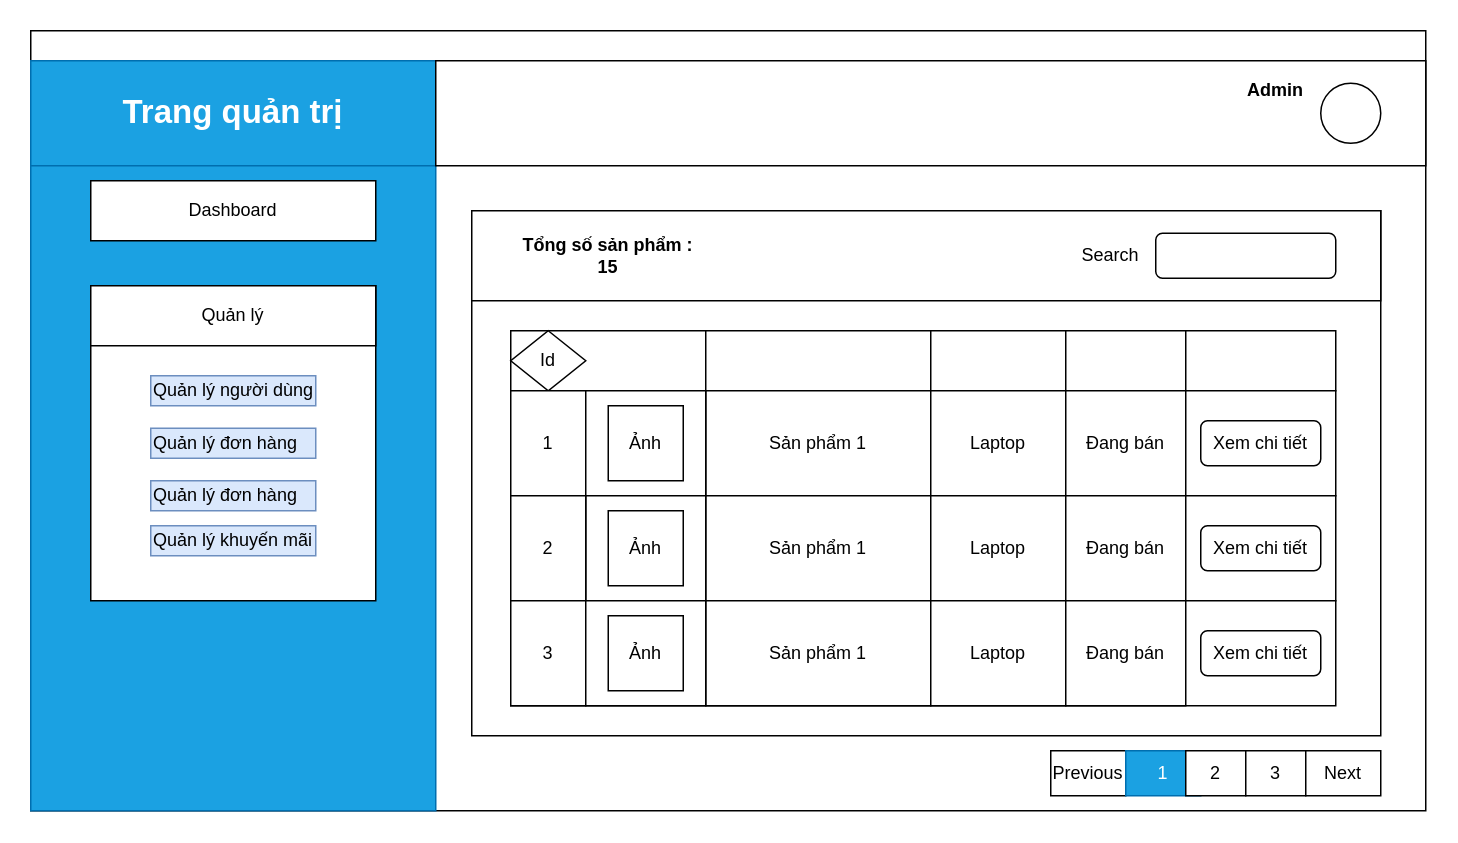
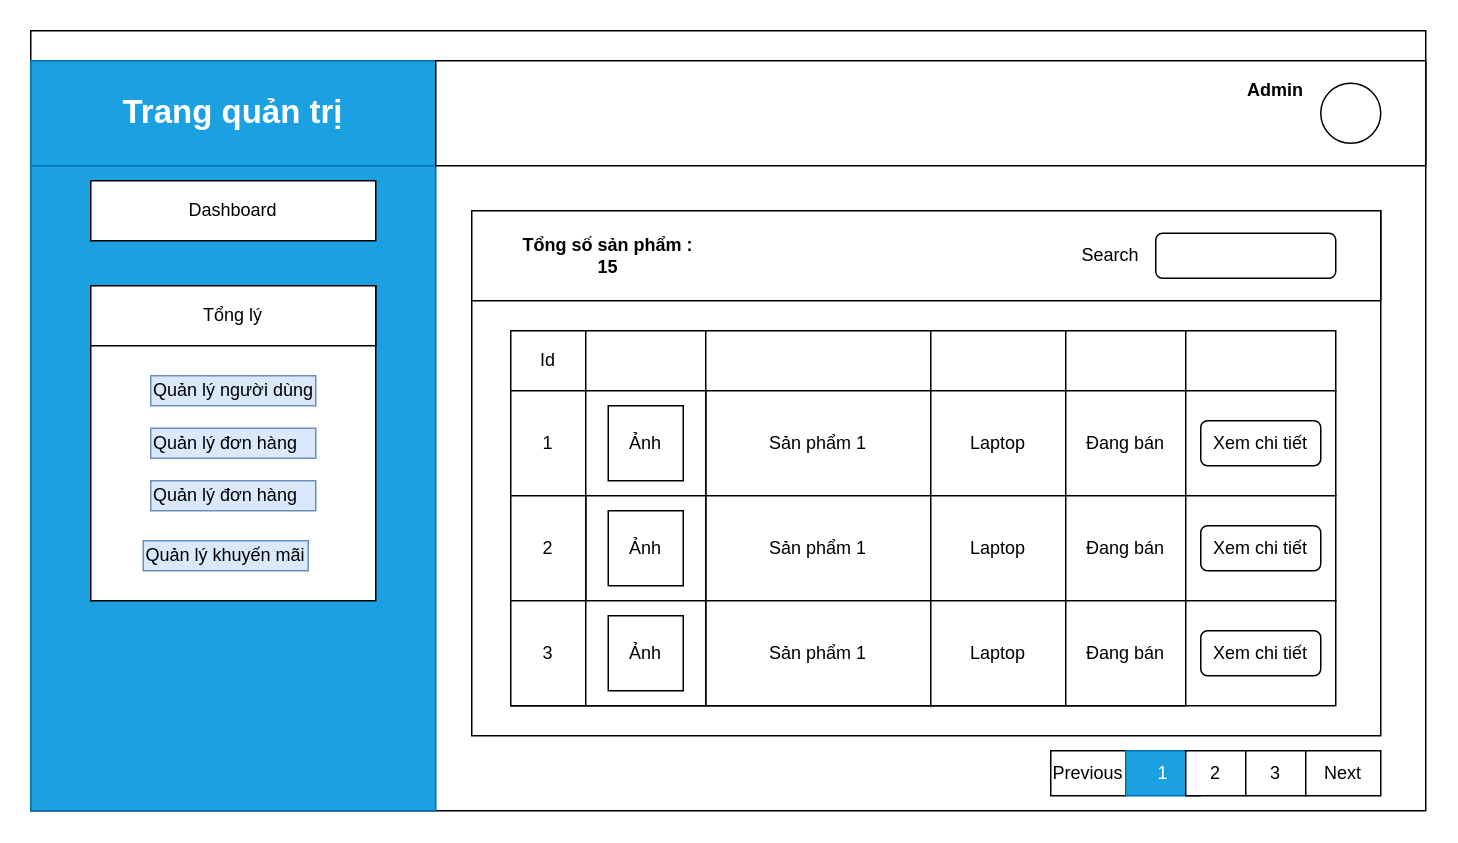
node "Quản lý": label "Quản lý" -> "Tổng lý"
node "Id": shape diamond -> rectangle
node "Quản lý khuyến mãi": moved (233, 541) -> (226, 556)
